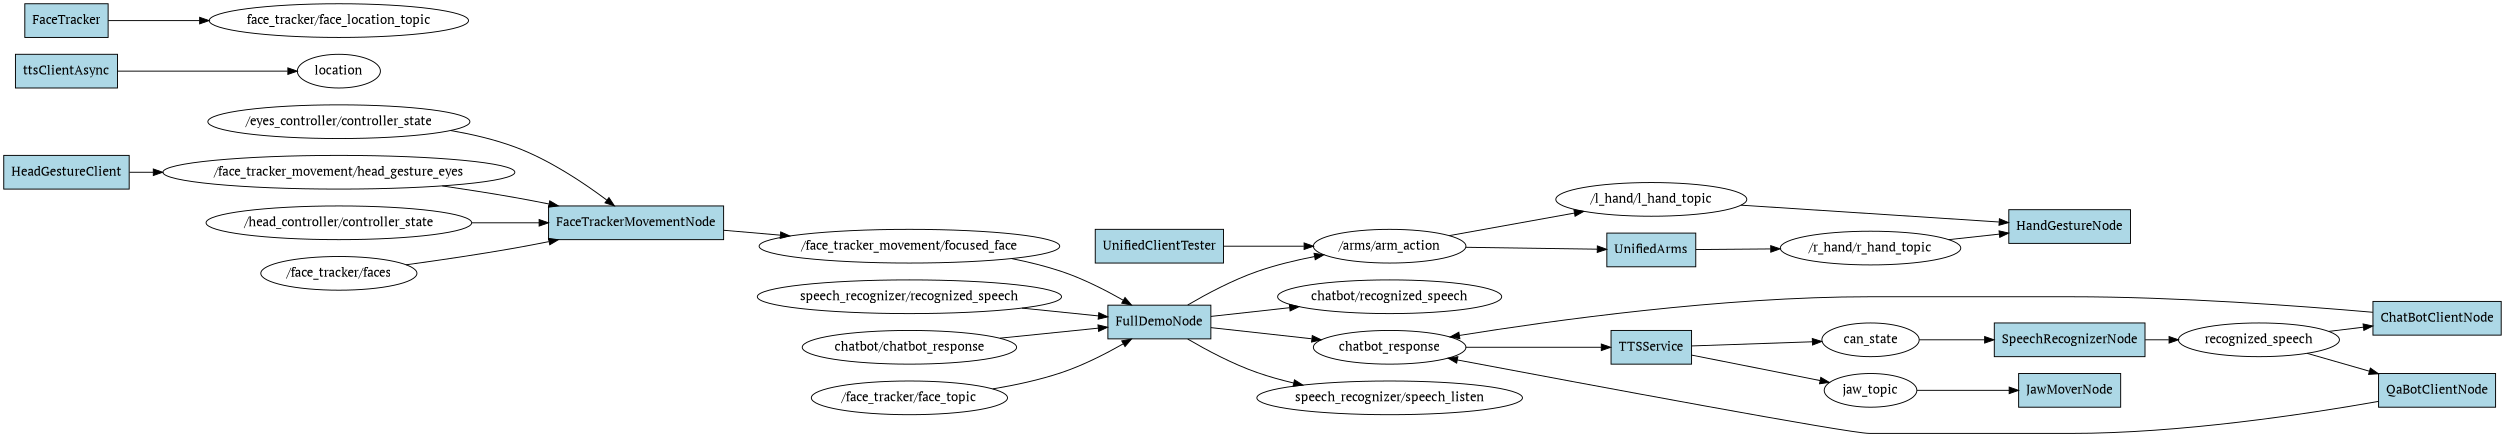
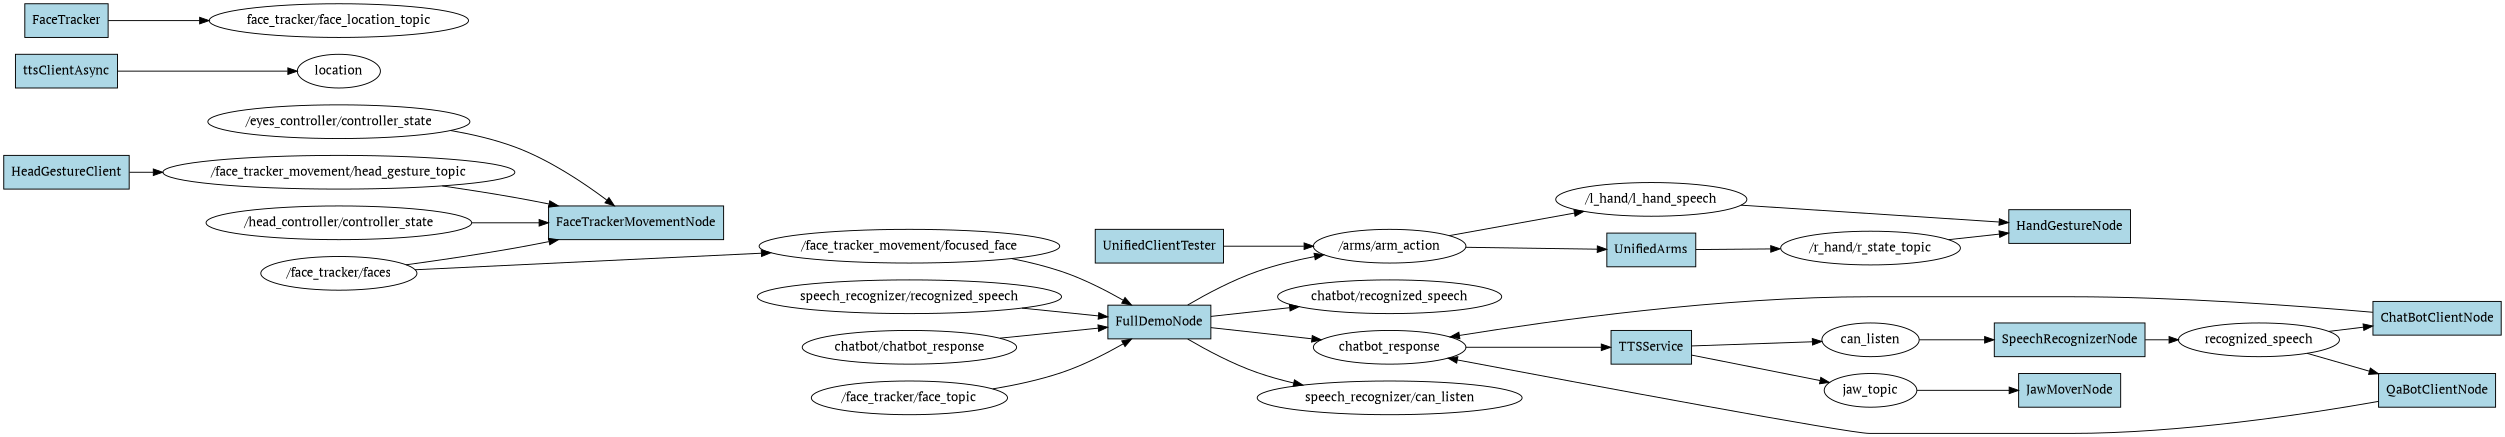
node "/face_tracker_movement/head_gesture_eyes": label "/face_tracker_movement/head_gesture_eyes" -> "/face_tracker_movement/head_gesture_topic"
node "/l_hand/l_hand_topic": label "/l_hand/l_hand_topic" -> "/l_hand/l_hand_speech"
edge "FaceTrackerMovementNode" -> "/face_tracker_movement/focused_face": now "/face_tracker/faces" -> "/face_tracker_movement/focused_face"
node "/r_hand/r_hand_topic": label "/r_hand/r_hand_topic" -> "/r_hand/r_state_topic"
node "can_state": label "can_state" -> "can_listen"
node "speech_recognizer/speech_listen": label "speech_recognizer/speech_listen" -> "speech_recognizer/can_listen"
